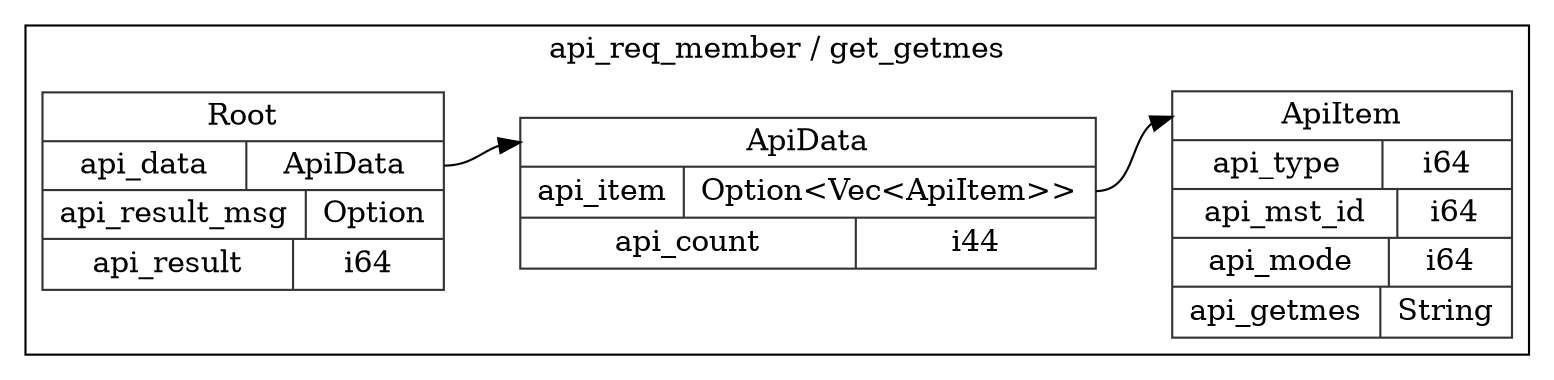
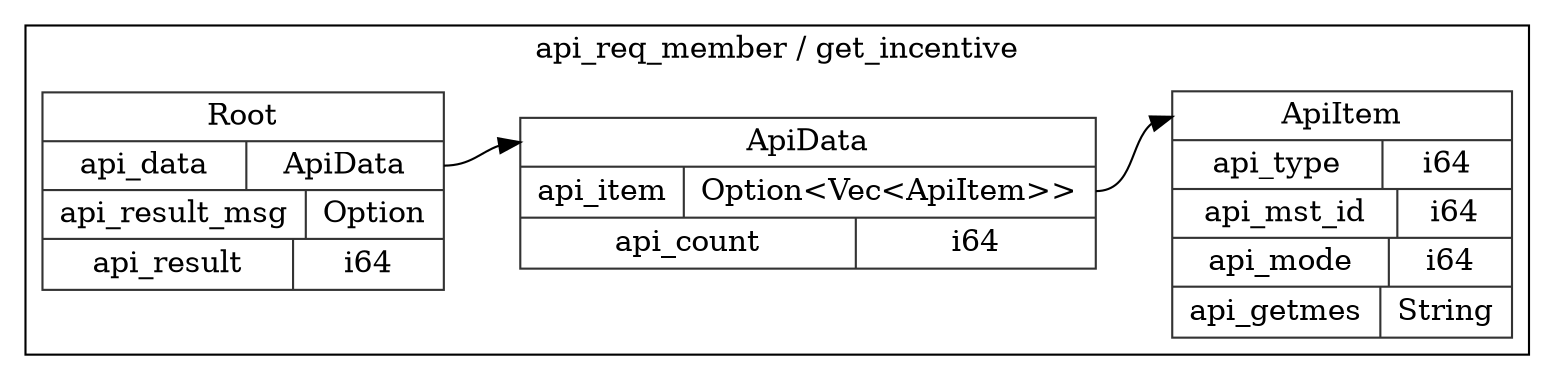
cluster "api_req_member / get_getmes": label "api_req_member / get_getmes" -> "api_req_member / get_incentive"
node "ApiData": text "i44" -> "i64"
